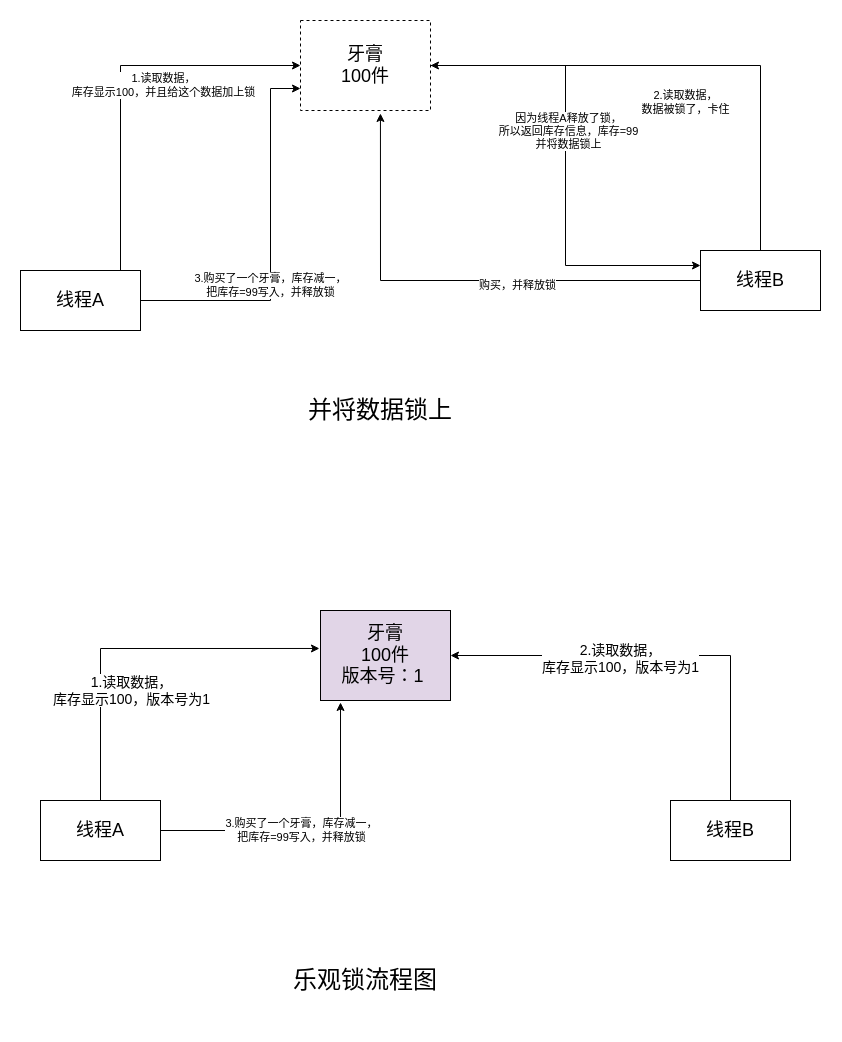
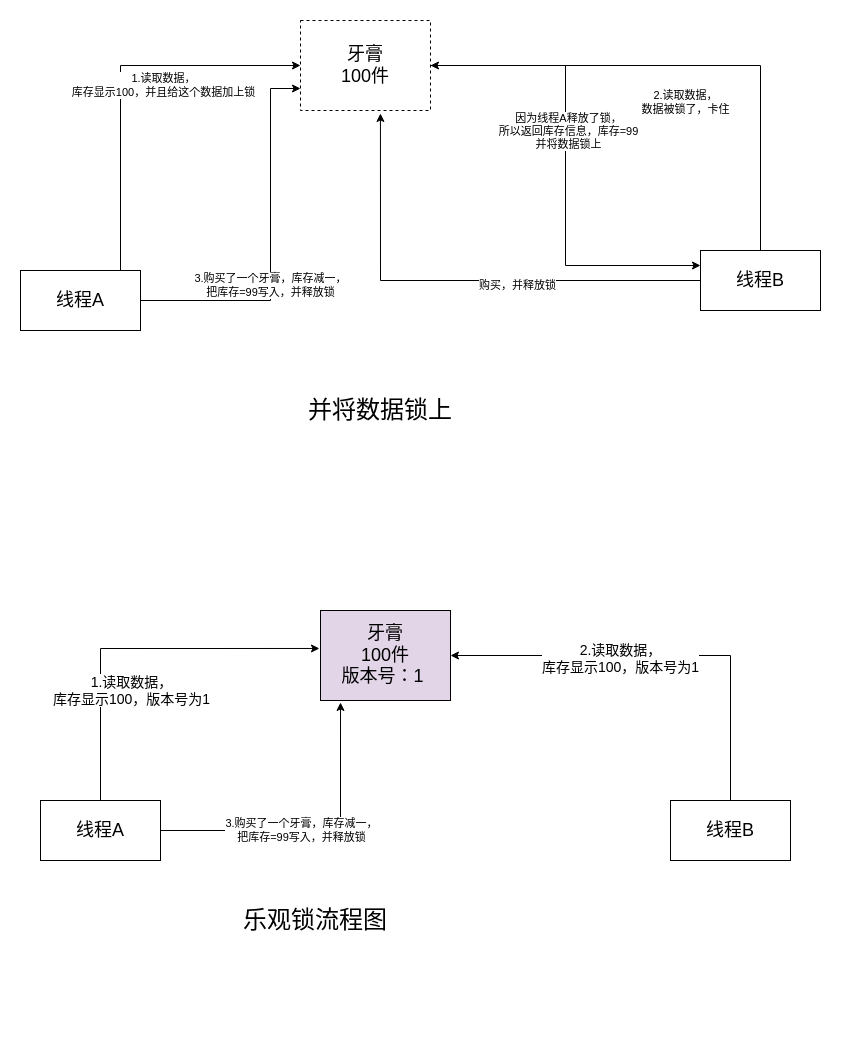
node "乐观锁流程图": moved (366, 981) -> (316, 921)
